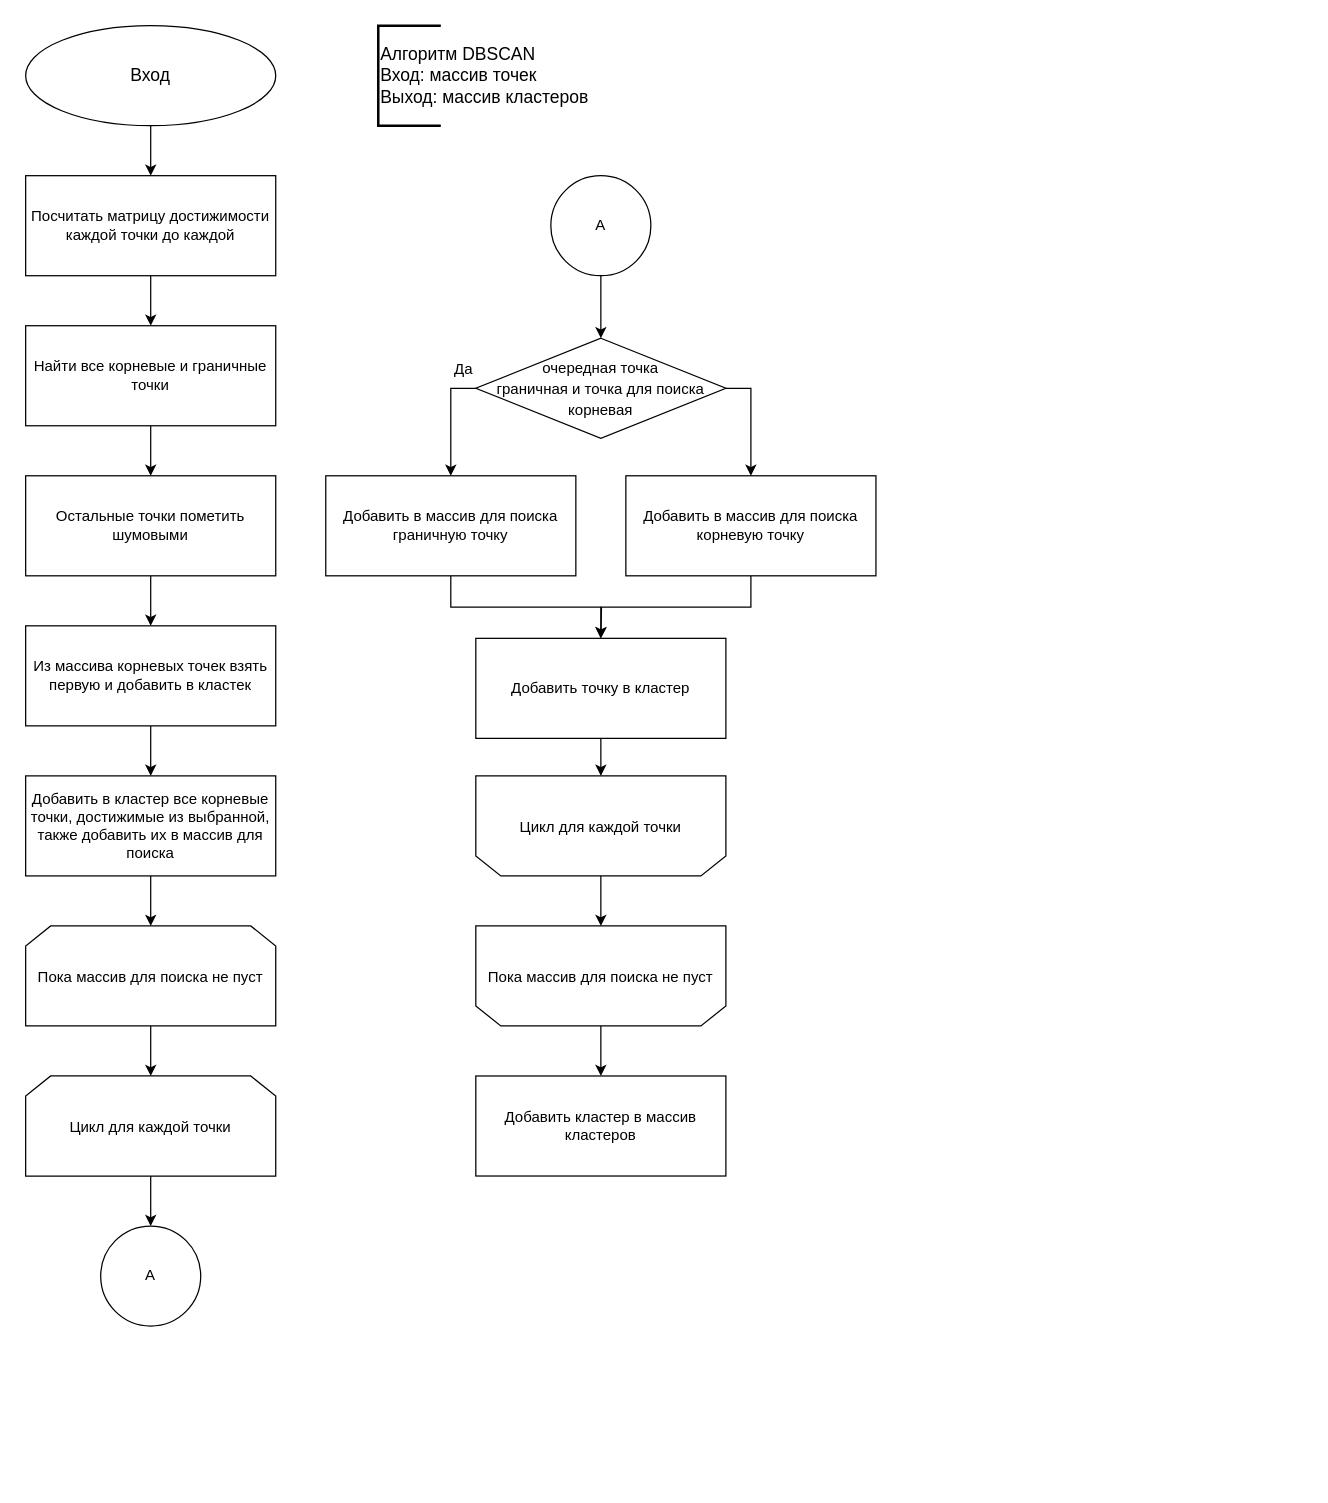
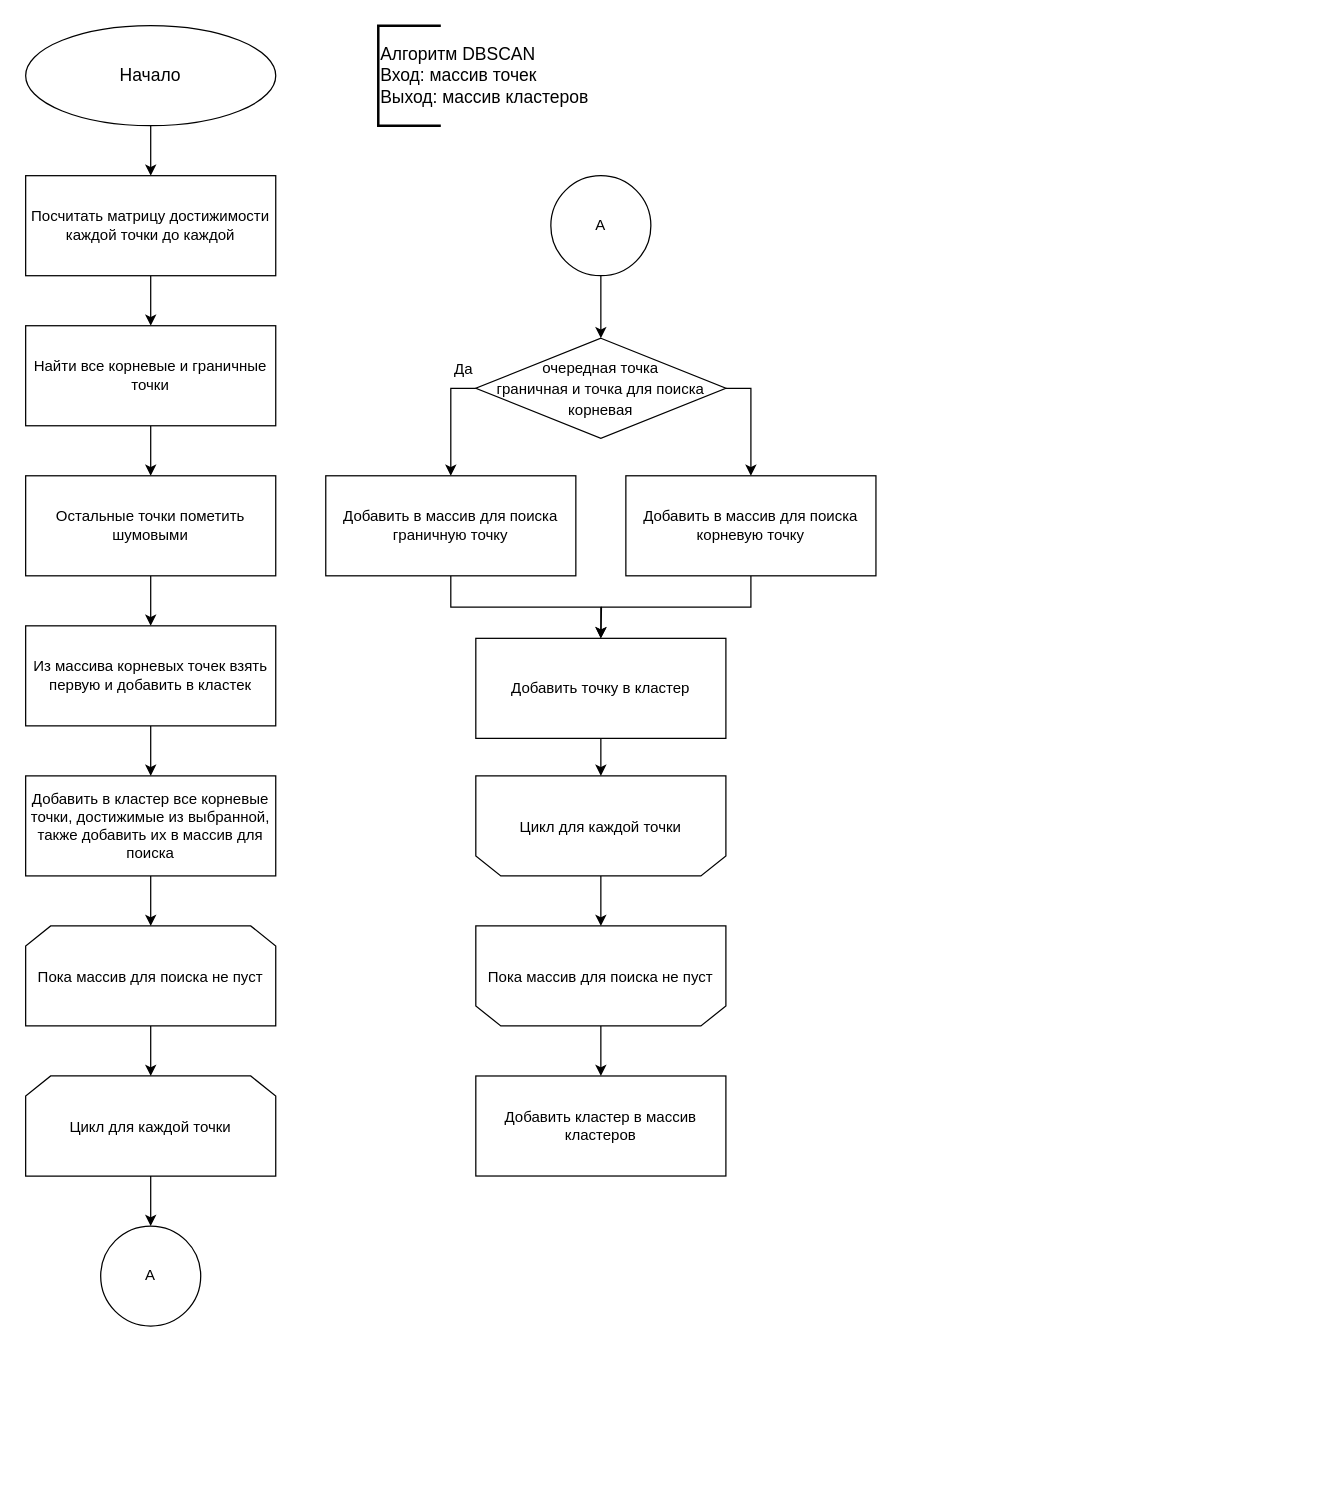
node "Вход": label "Вход" -> "Начало"
